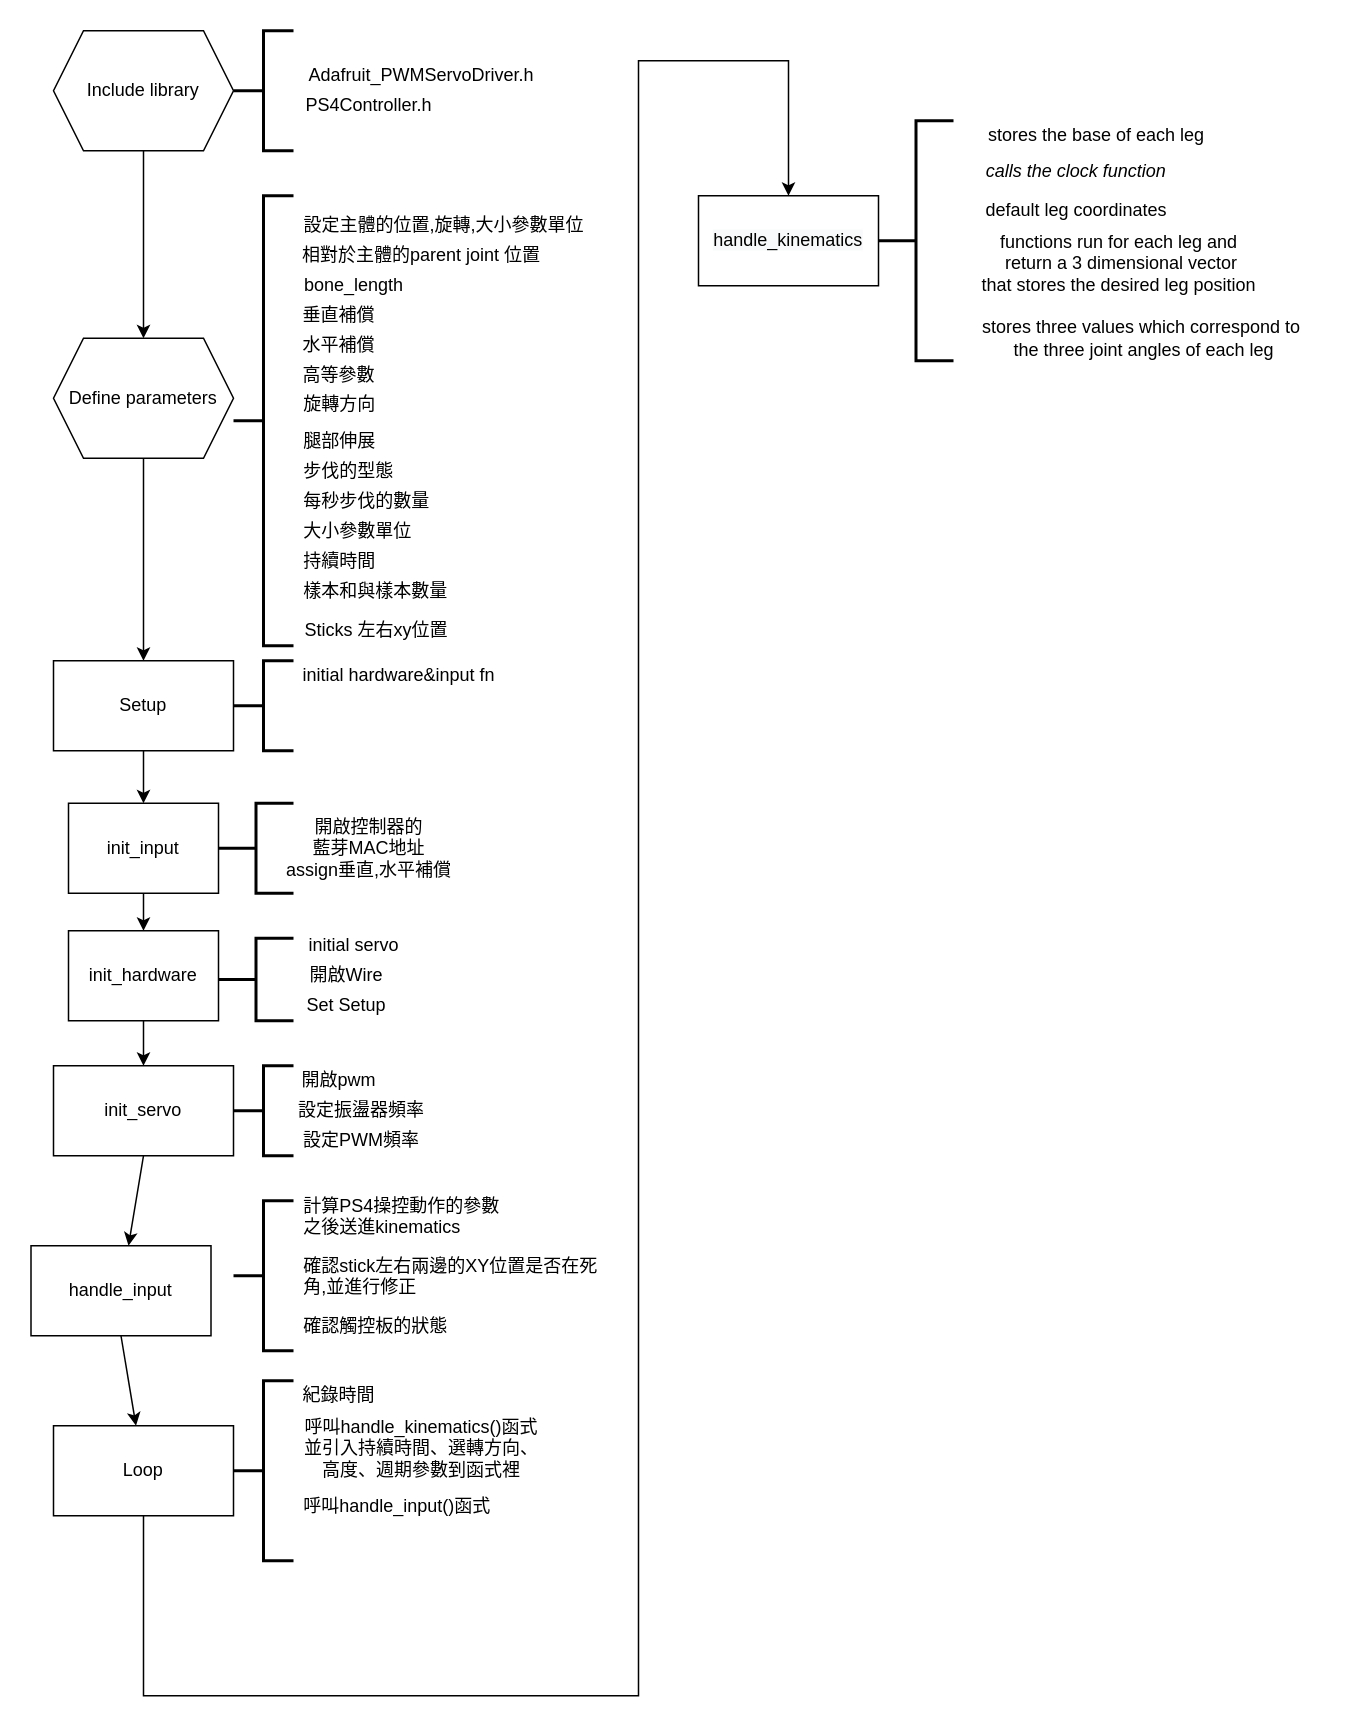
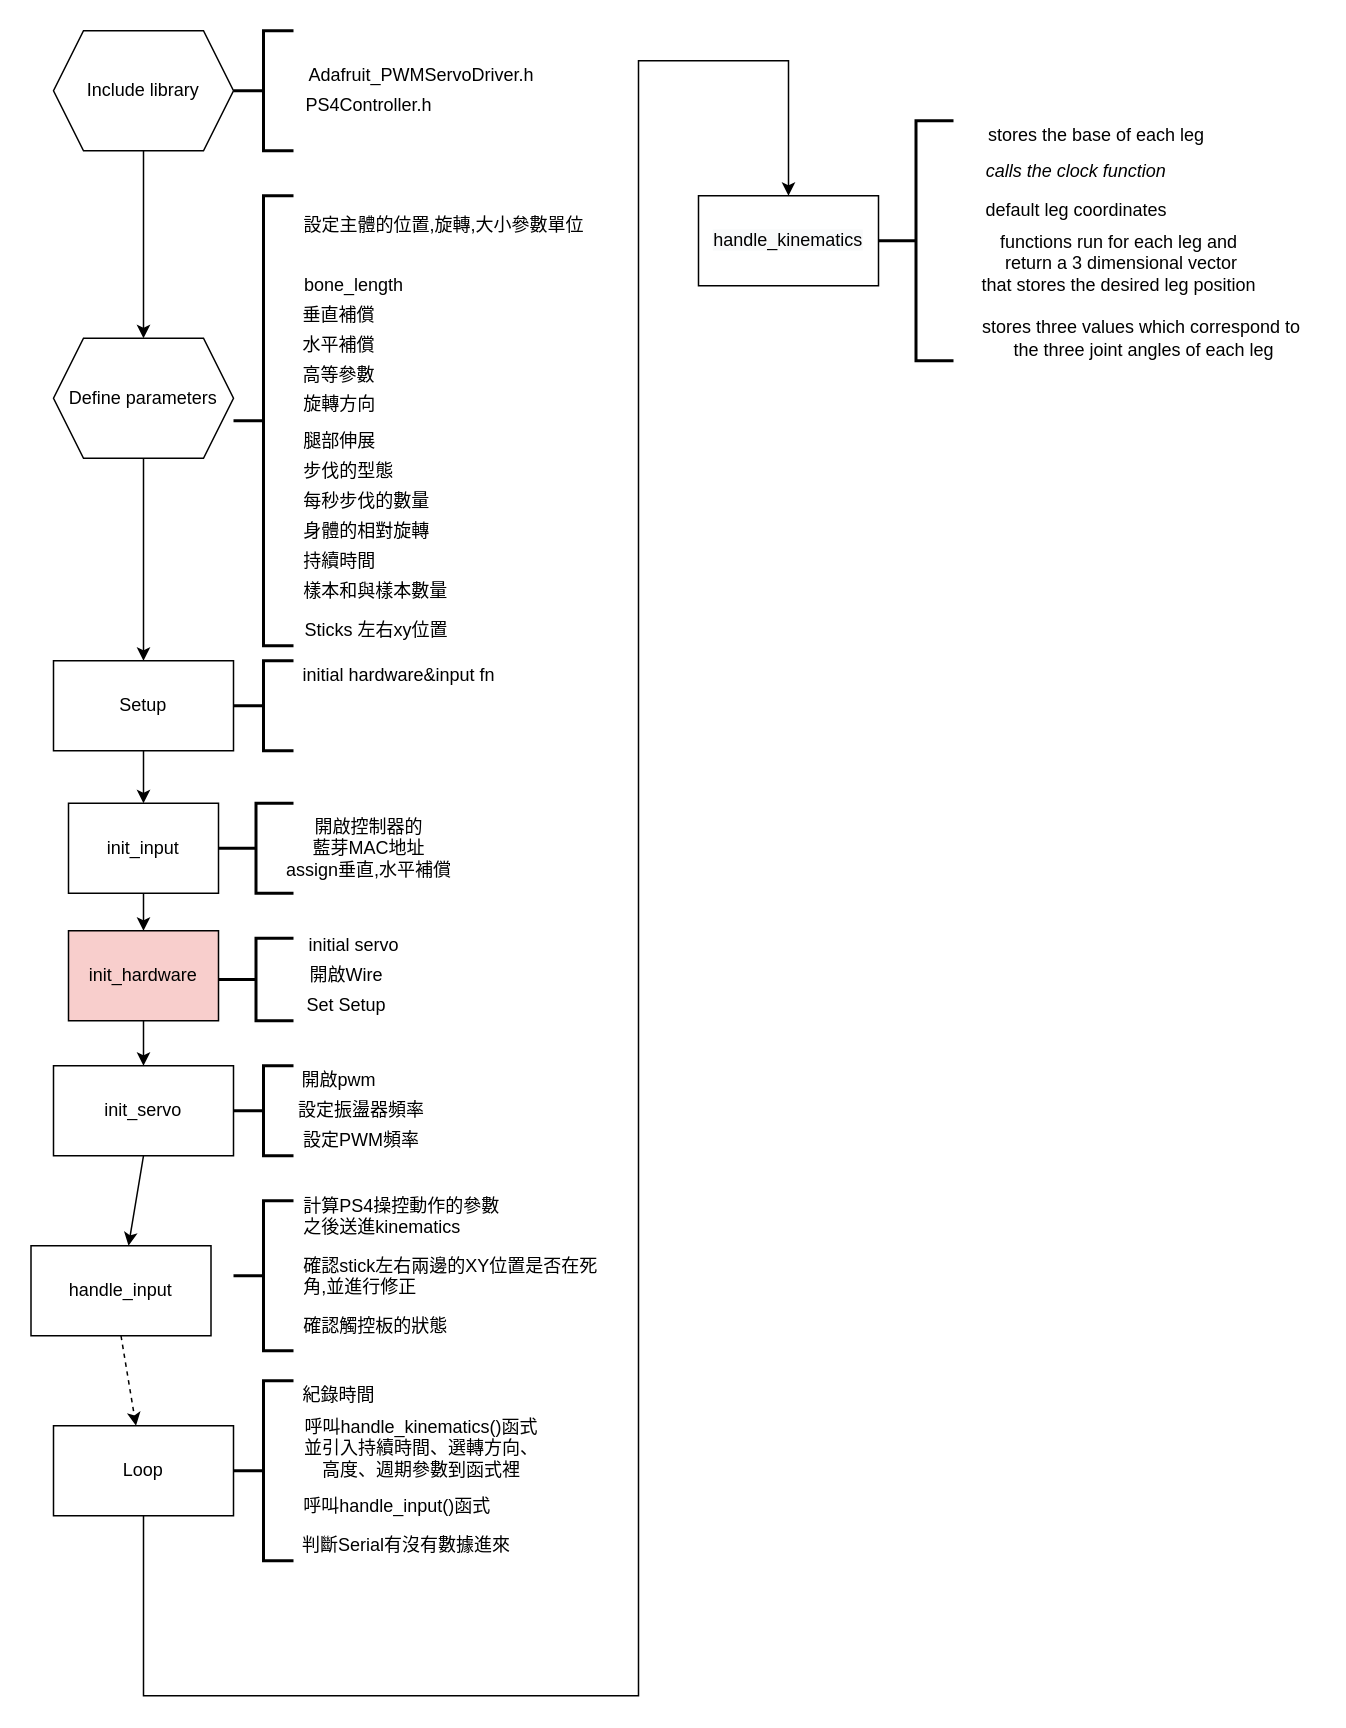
node "相對於主體的parent joint 位置": removed
node "大小參數單位": label "大小參數單位" -> "身體的相對旋轉"
node "init_hardware": fillcolor #ffffff -> #f8cecc
edge "handle_input" -> "Loop": style solid -> dashed
node "判斷Serial有沒有數據進來": added
